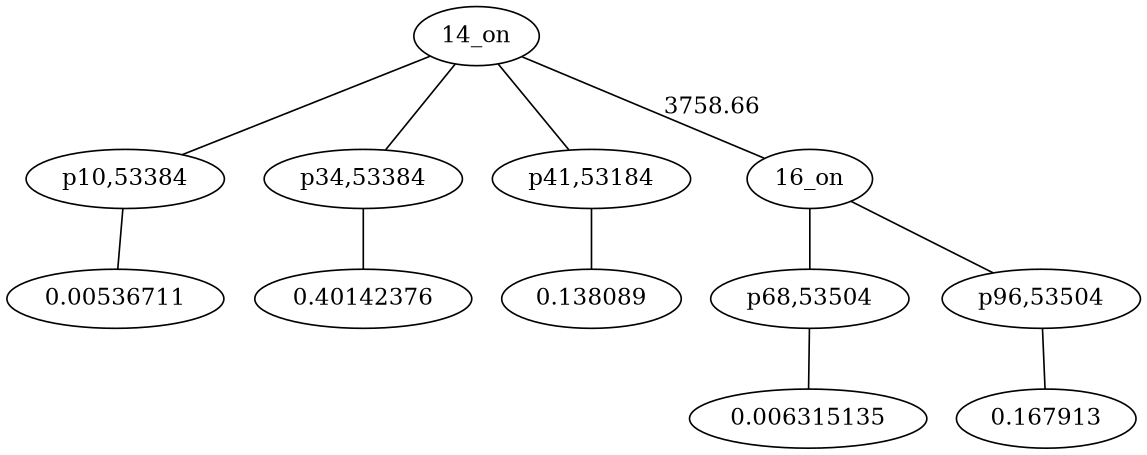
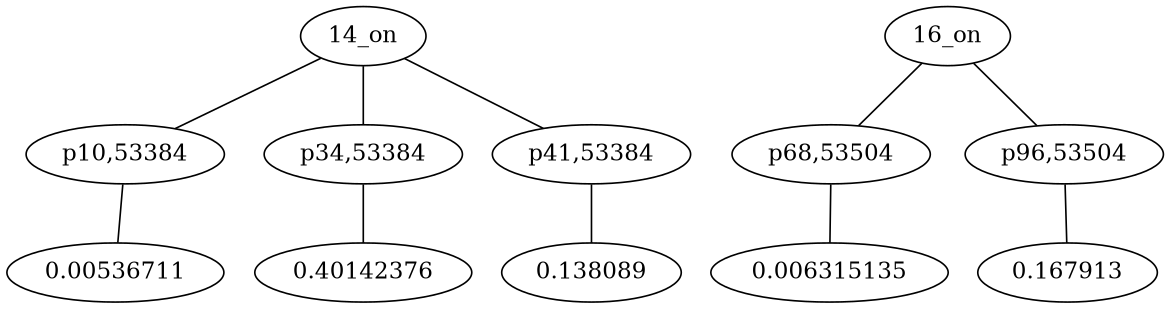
edge "14_on" -- "16_on": removed, label "3758.66"
node "p41,53184": label "p41,53184" -> "p41,53384"
